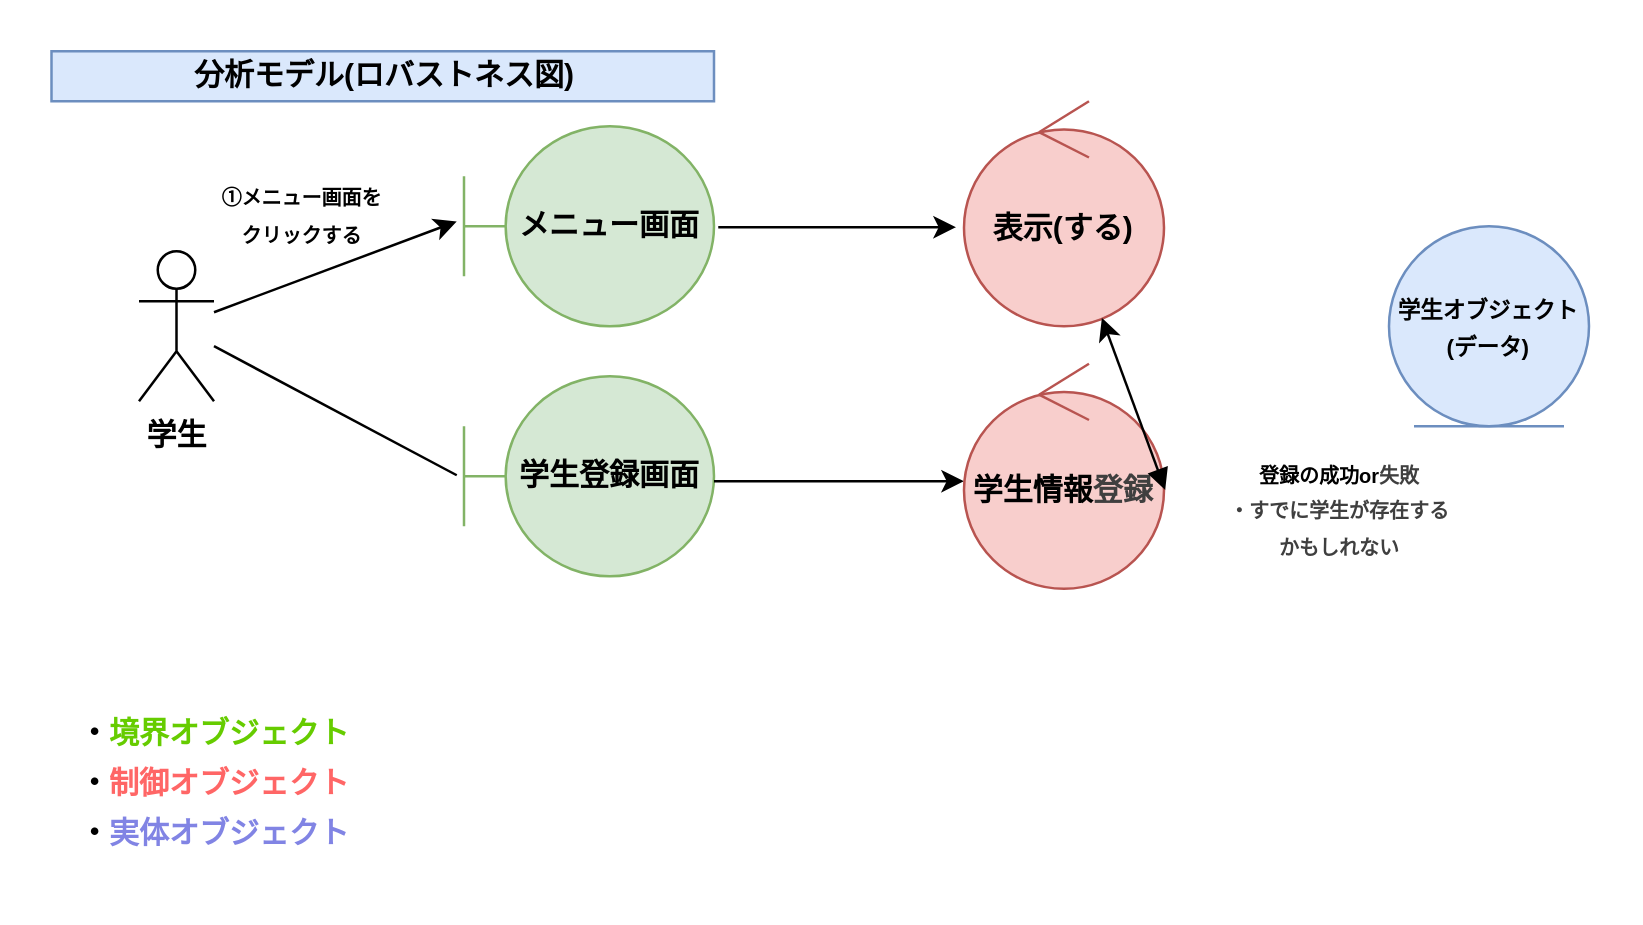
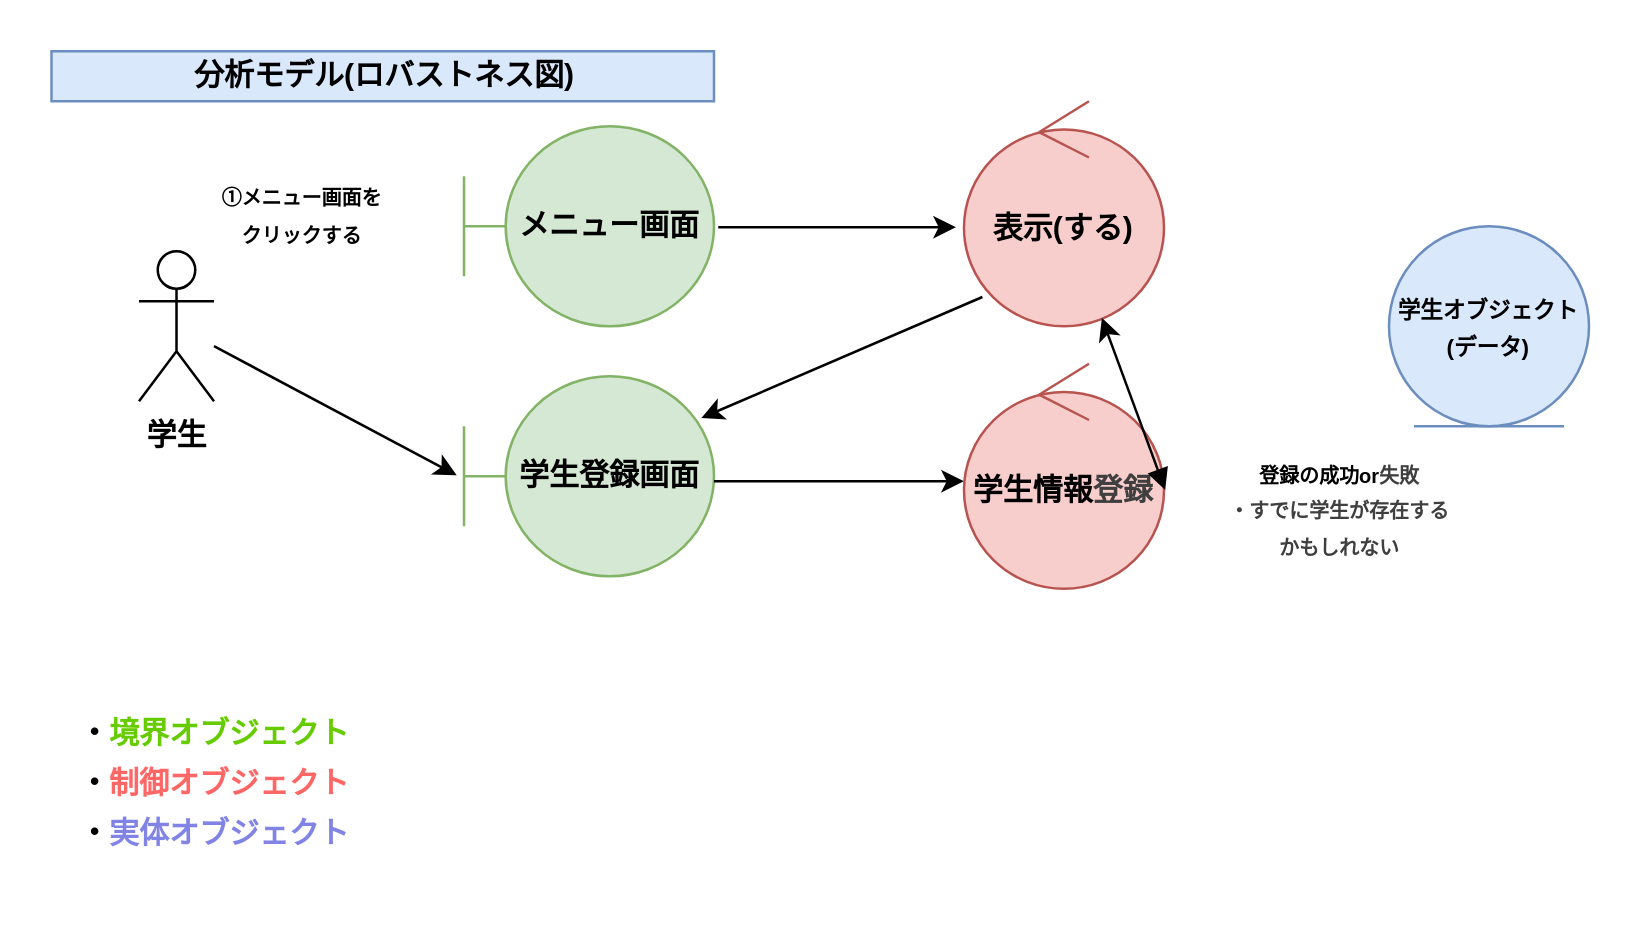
edge "学生" -> "メニュー画面": removed
edge "表示(する)" -> "学生登録画面": added
edge "学生" -- "学生登録画面": arrowhead none -> classic
